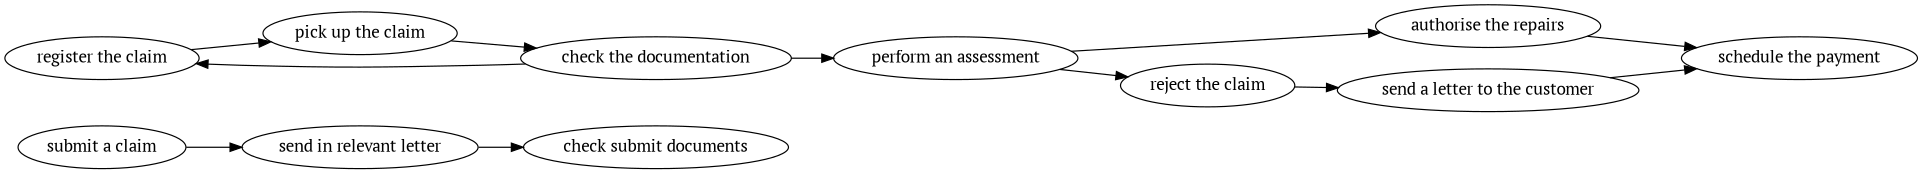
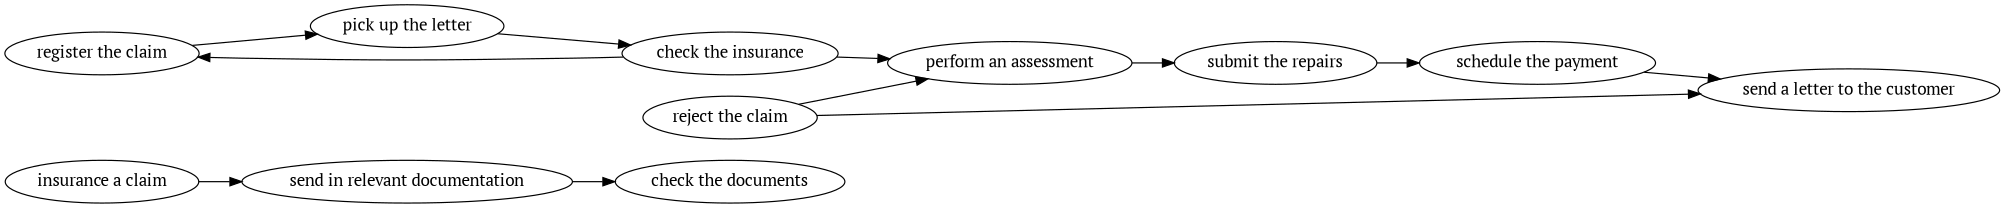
node "authorise the repairs": label "authorise the repairs" -> "submit the repairs"
node "pick up the claim": label "pick up the claim" -> "pick up the letter"
node "check the documentation": label "check the documentation" -> "check the insurance"
edge "perform an assessment" -> "reject the claim": reversed
edge "send a letter to the customer" -> "schedule the payment": reversed
node "submit a claim": label "submit a claim" -> "insurance a claim"
node "send in relevant letter": label "send in relevant letter" -> "send in relevant documentation"
node "check submit documents": label "check submit documents" -> "check the documents"
